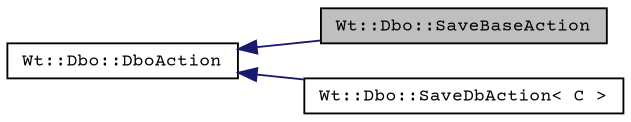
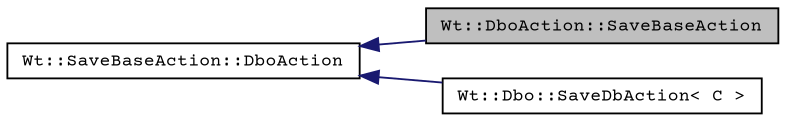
node "Wt::Dbo::SaveBaseAction": label "Wt::Dbo::SaveBaseAction" -> "Wt::DboAction::SaveBaseAction"
node "Wt::Dbo::DboAction": label "Wt::Dbo::DboAction" -> "Wt::SaveBaseAction::DboAction"
